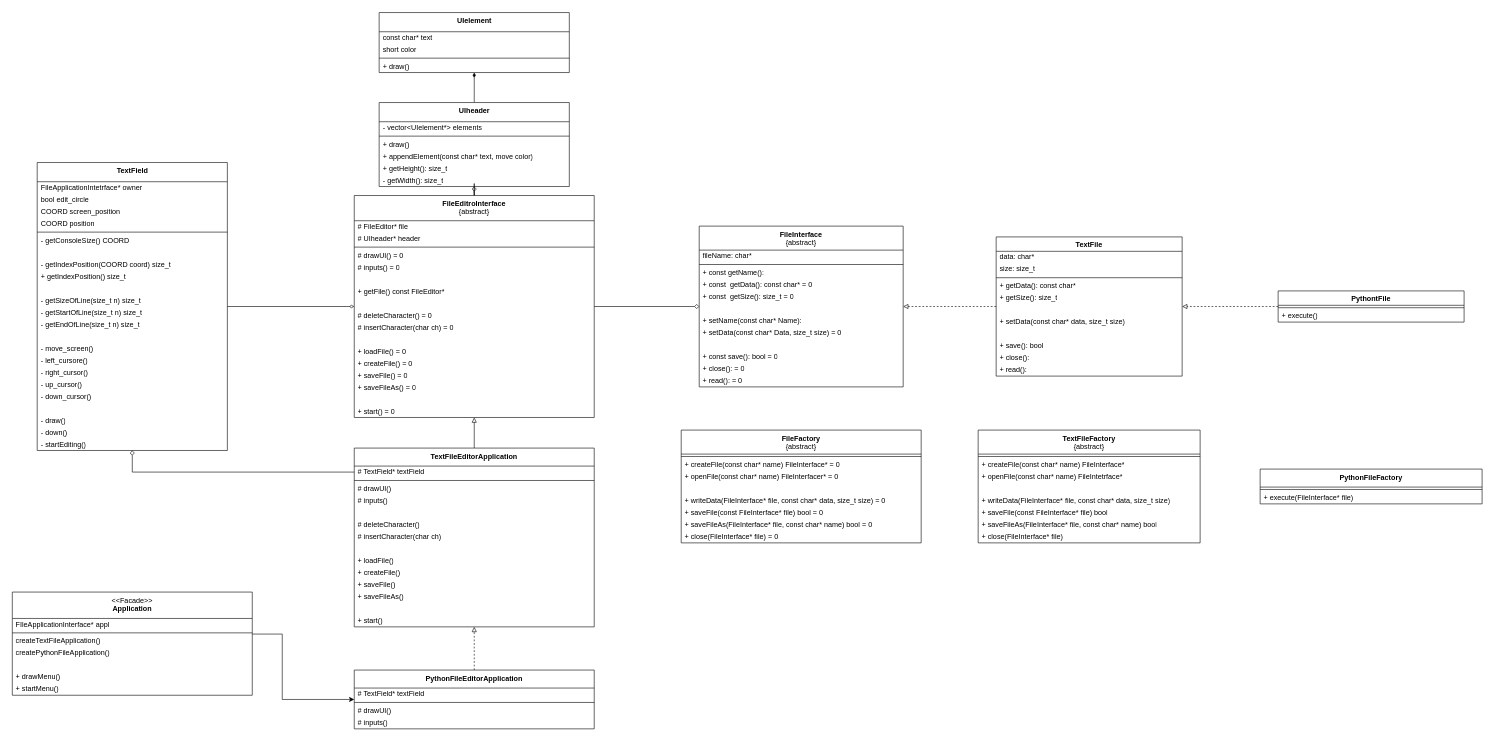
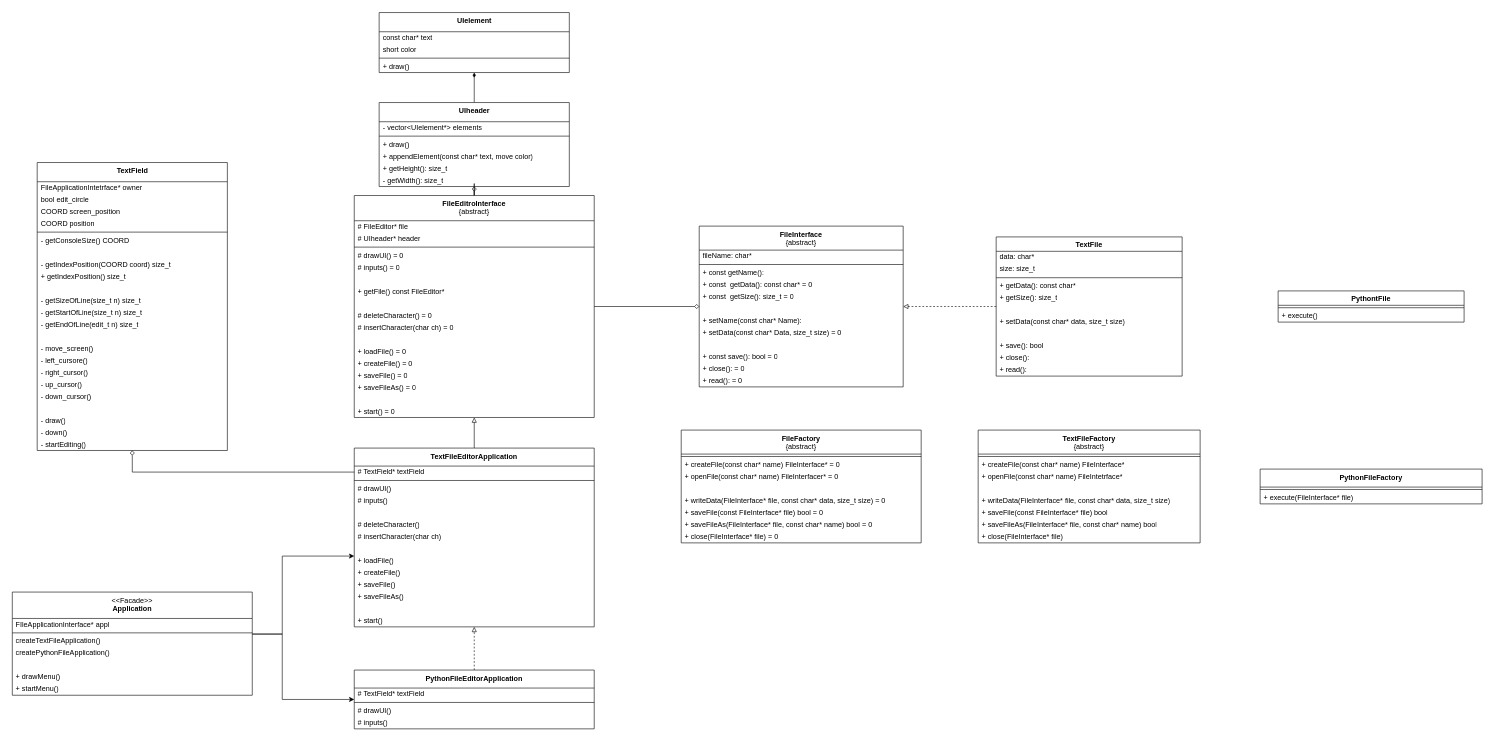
edge "TextField" -> "FileEditroInterface {abstract}": removed
edge "PythontFile" -> "TextFile": removed
node "- getEndOfLine(size_t n) size_t": label "- getEndOfLine(size_t n) size_t" -> "- getEndOfLine(edit_t n) size_t"
edge "<<Facade>> Application" -> "TextFileEditorApplication": added
